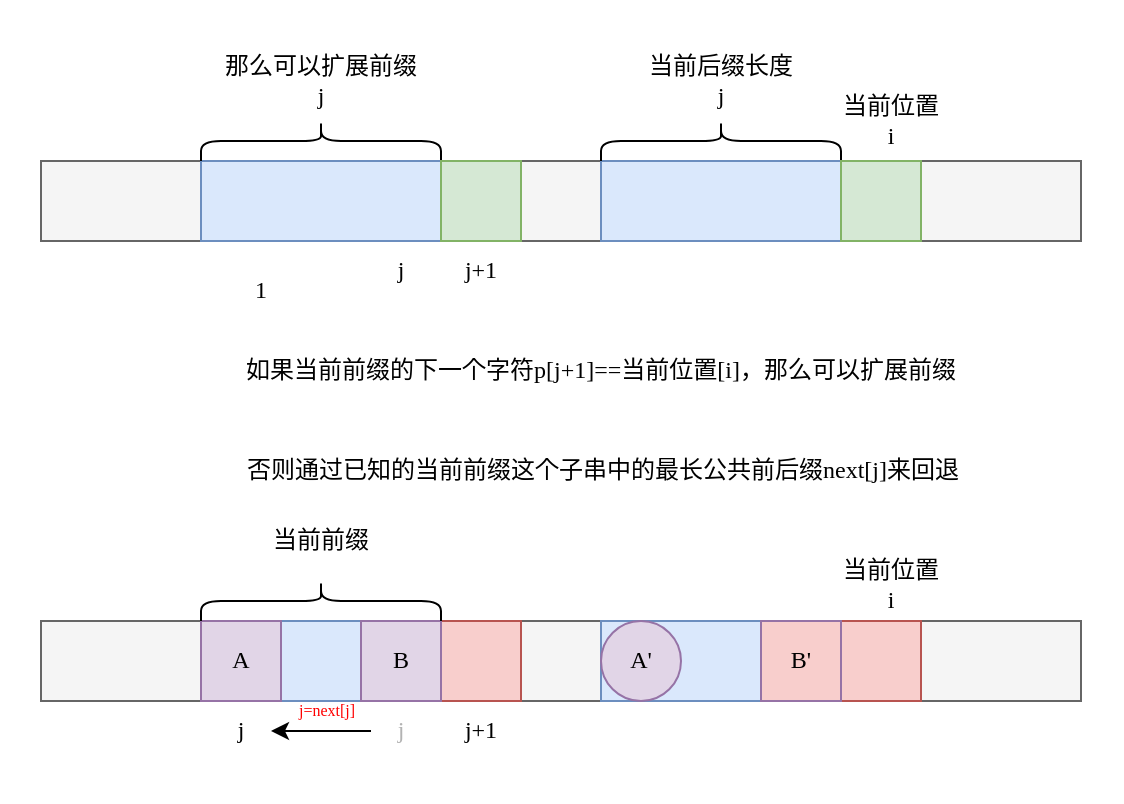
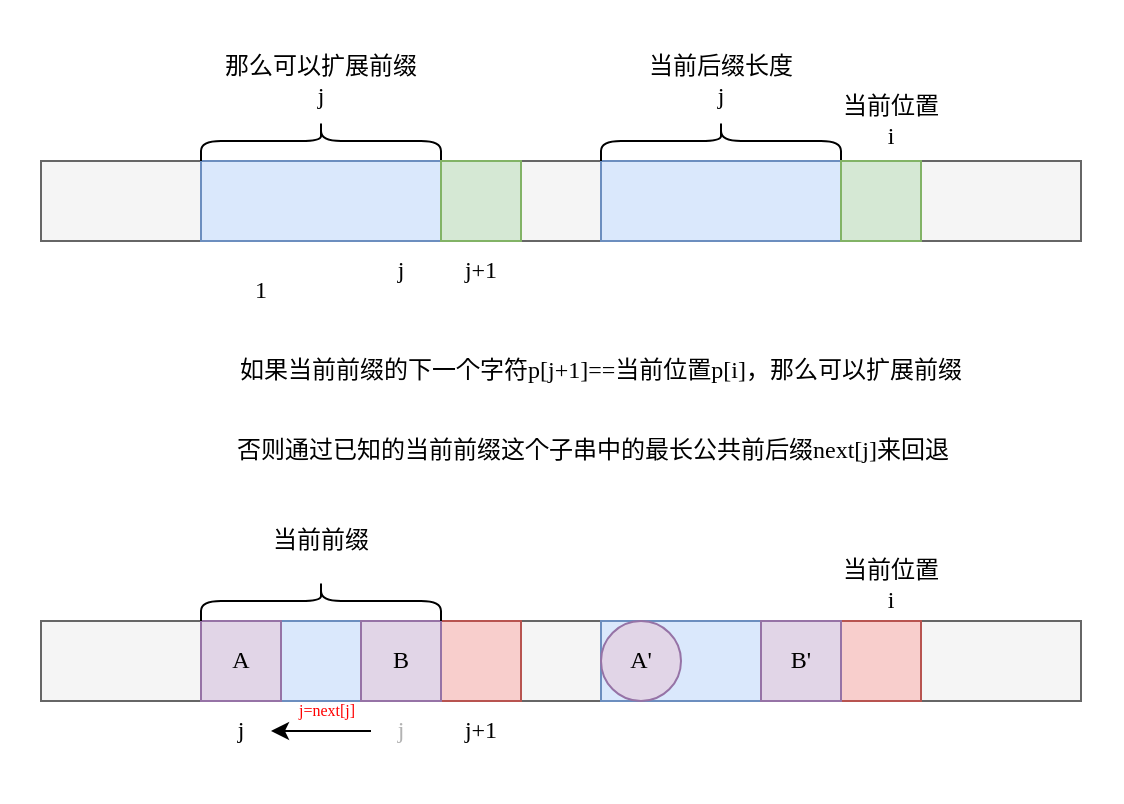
node "如果当前前缀的下一个字符p[j+1]==当前位置[i]，那么可以扩展前缀": label "如果当前前缀的下一个字符p[j+1]==当前位置[i]，那么可以扩展前缀" -> "如果当前前缀的下一个字符p[j+1]==当前位置p[i]，那么可以扩展前缀"
node "否则通过已知的当前前缀这个子串中的最长公共前后缀next[j]来回退": moved (603, 471) -> (593, 451)
node "B'": fillcolor #f8cecc -> #e1d5e7
